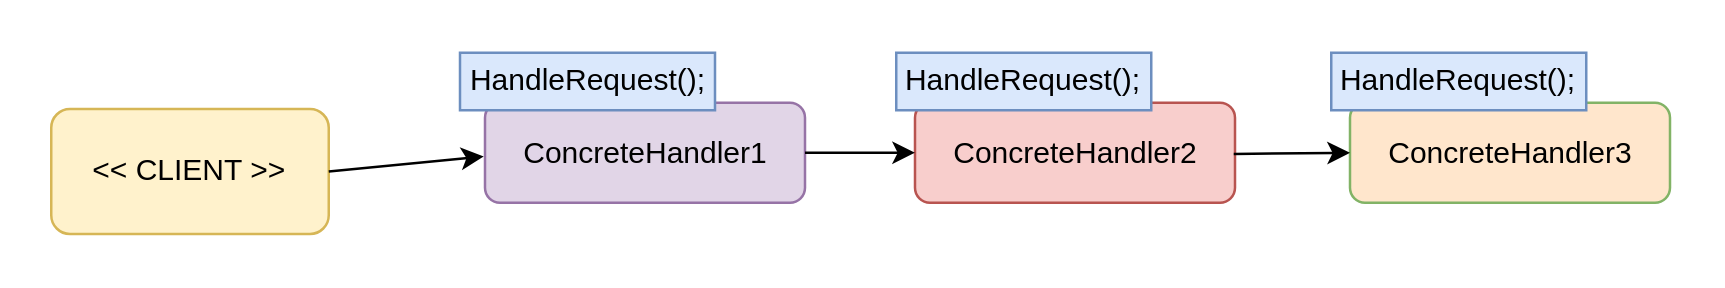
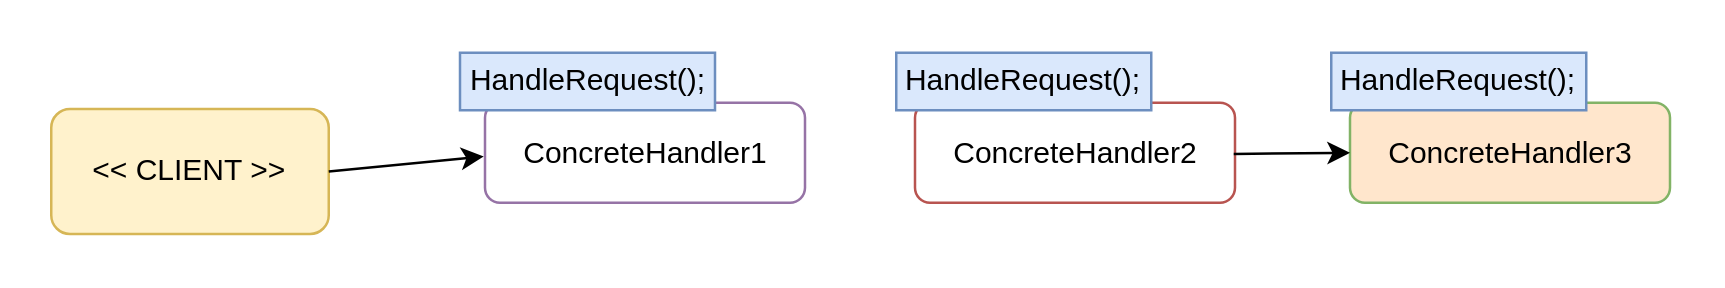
node "ConcreteHandler1": fillcolor #e1d5e7 -> #ffffff
edge "ConcreteHandler1" -> "ConcreteHandler2": removed
node "ConcreteHandler2": fillcolor #f8cecc -> #ffffff
